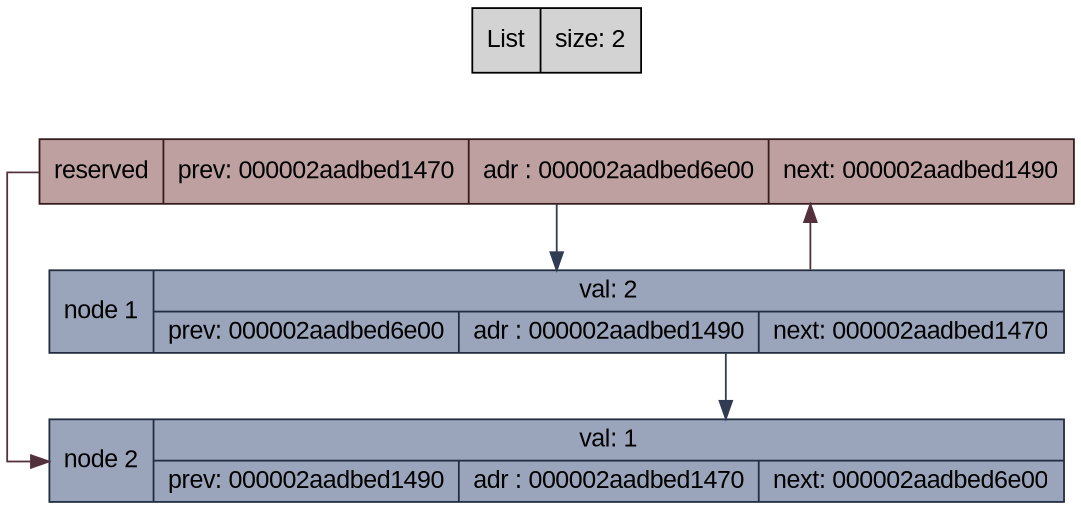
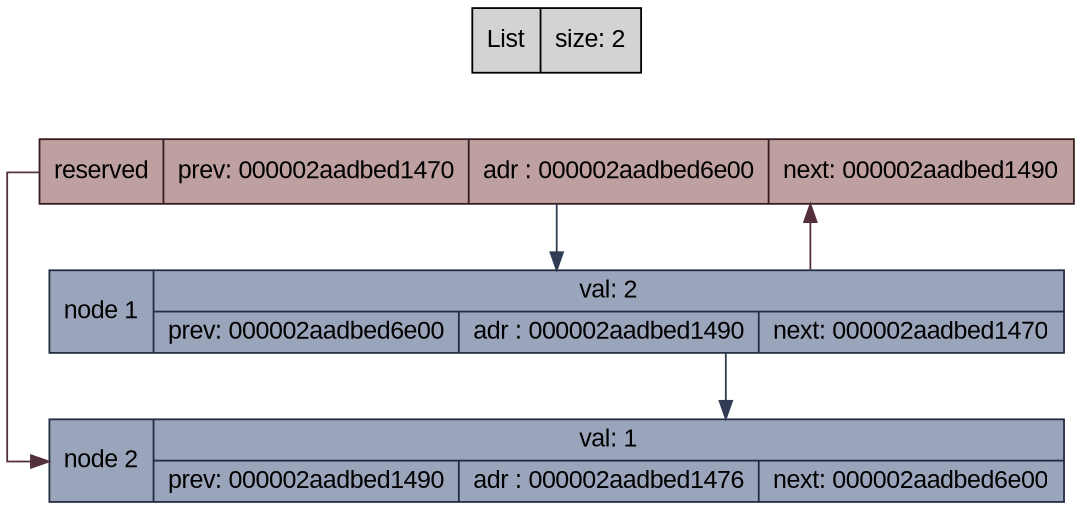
node "node 2": text "adr : 000002aadbed1470" -> "adr : 000002aadbed1476"
